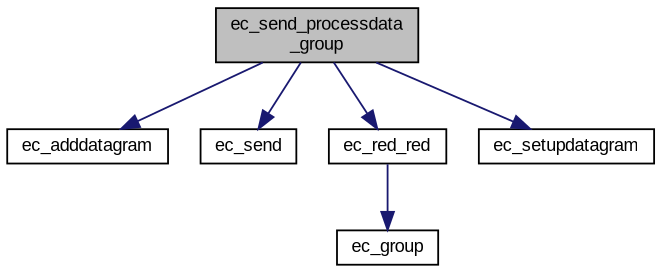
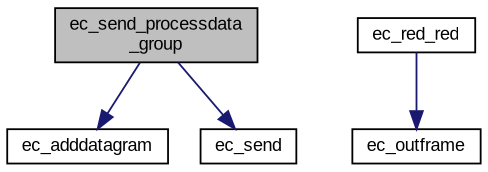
edge "ec_send_processdata _group" -> "ec_red_red": removed
node "ec_setupdatagram": removed
node "ec_group": label "ec_group" -> "ec_outframe"
